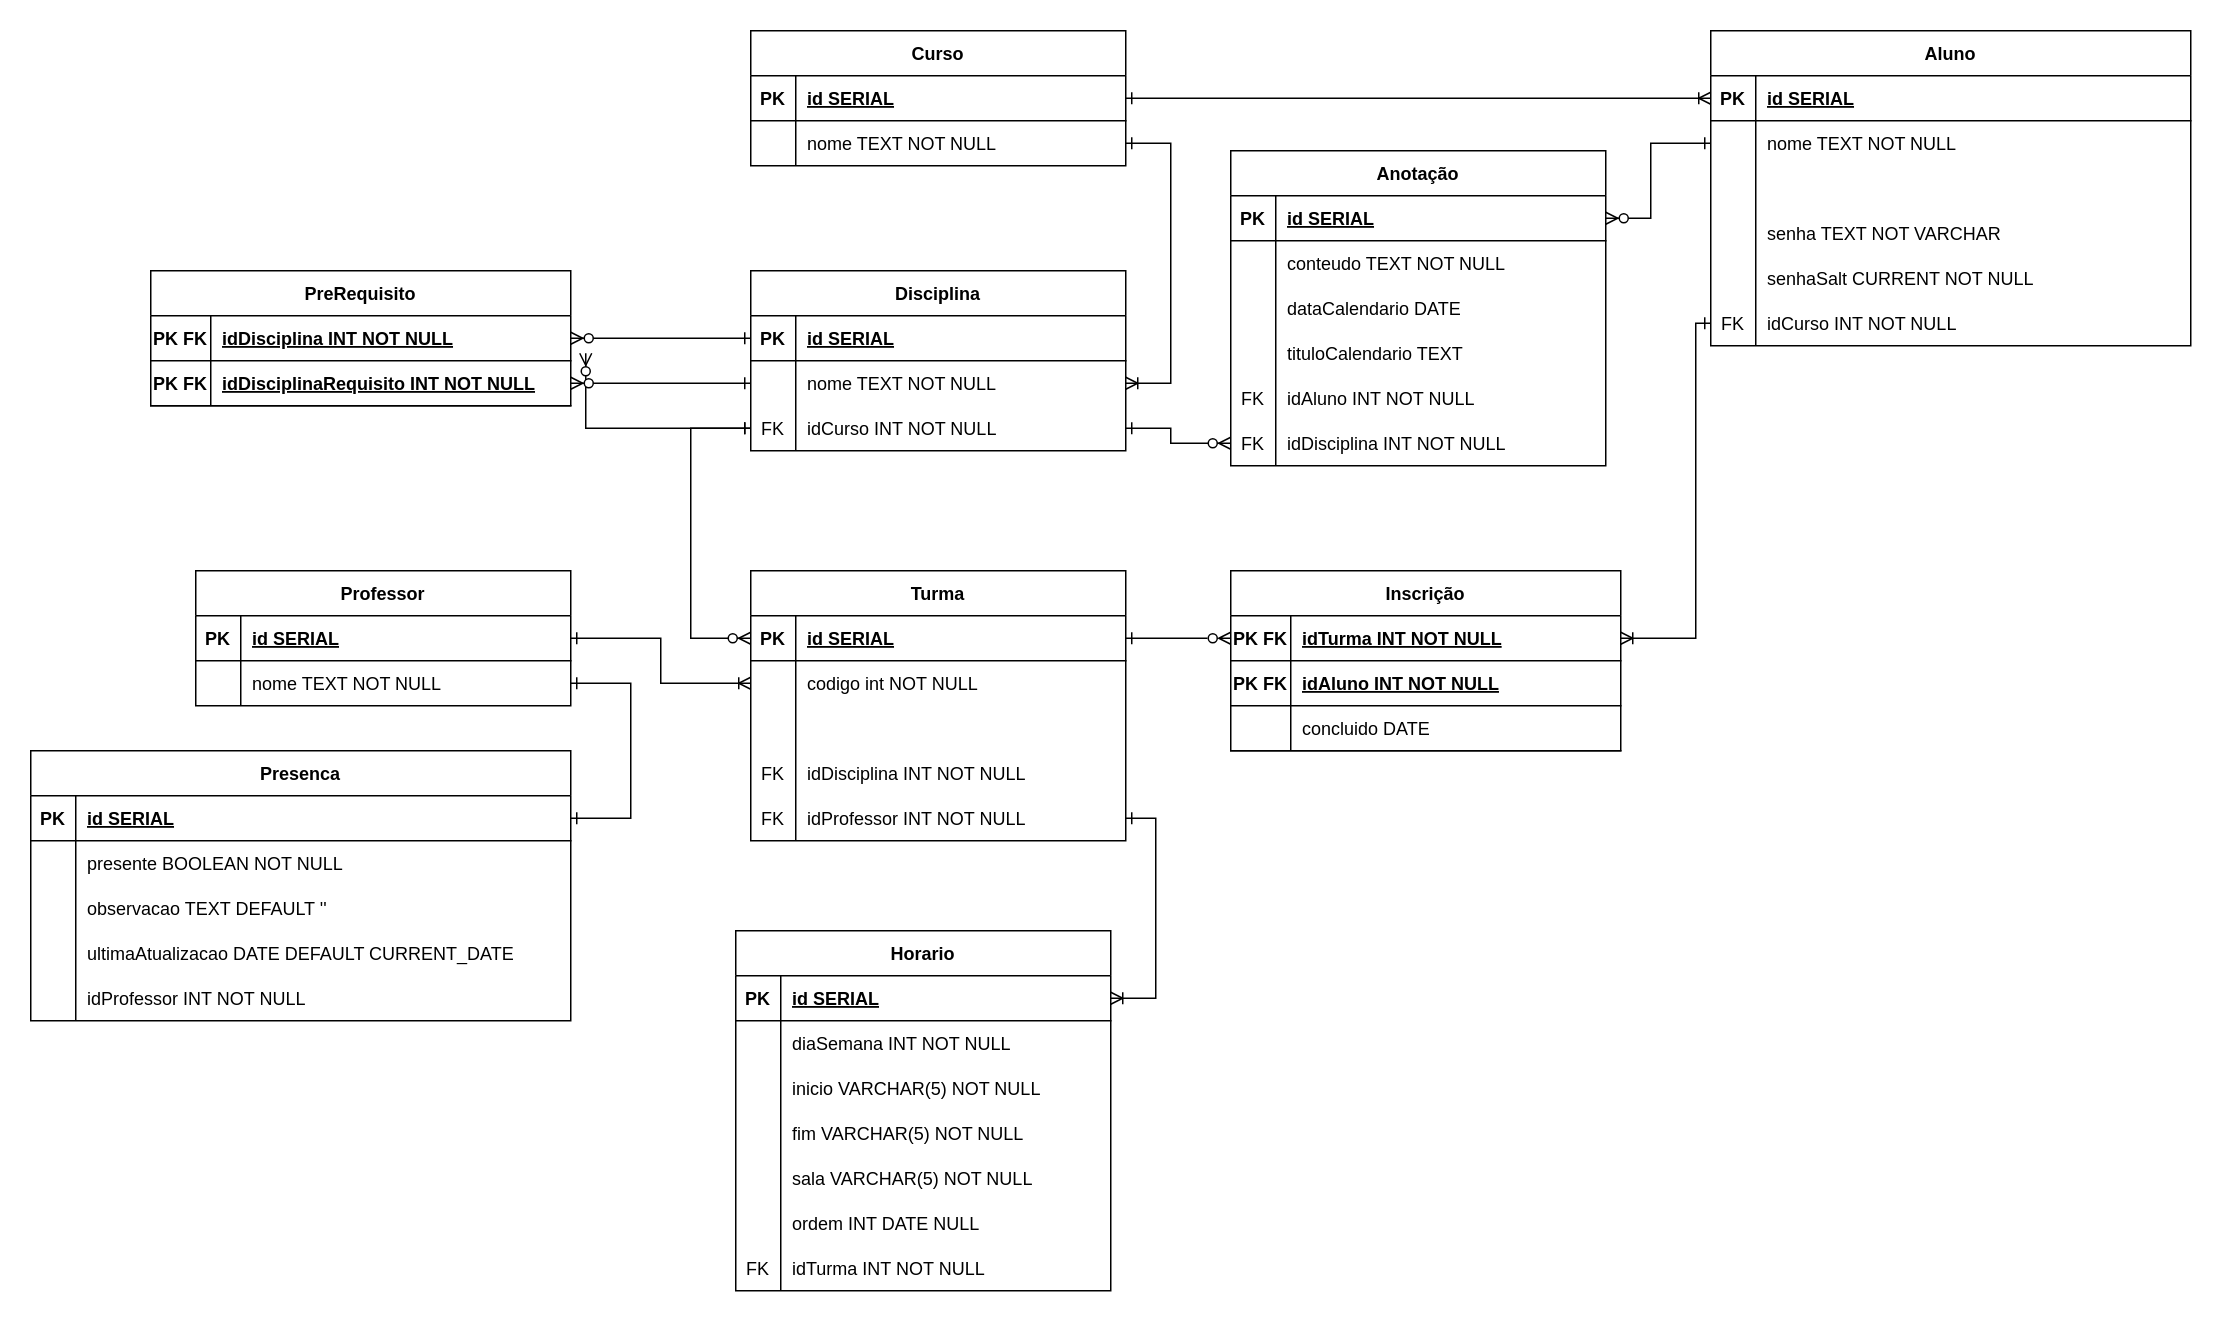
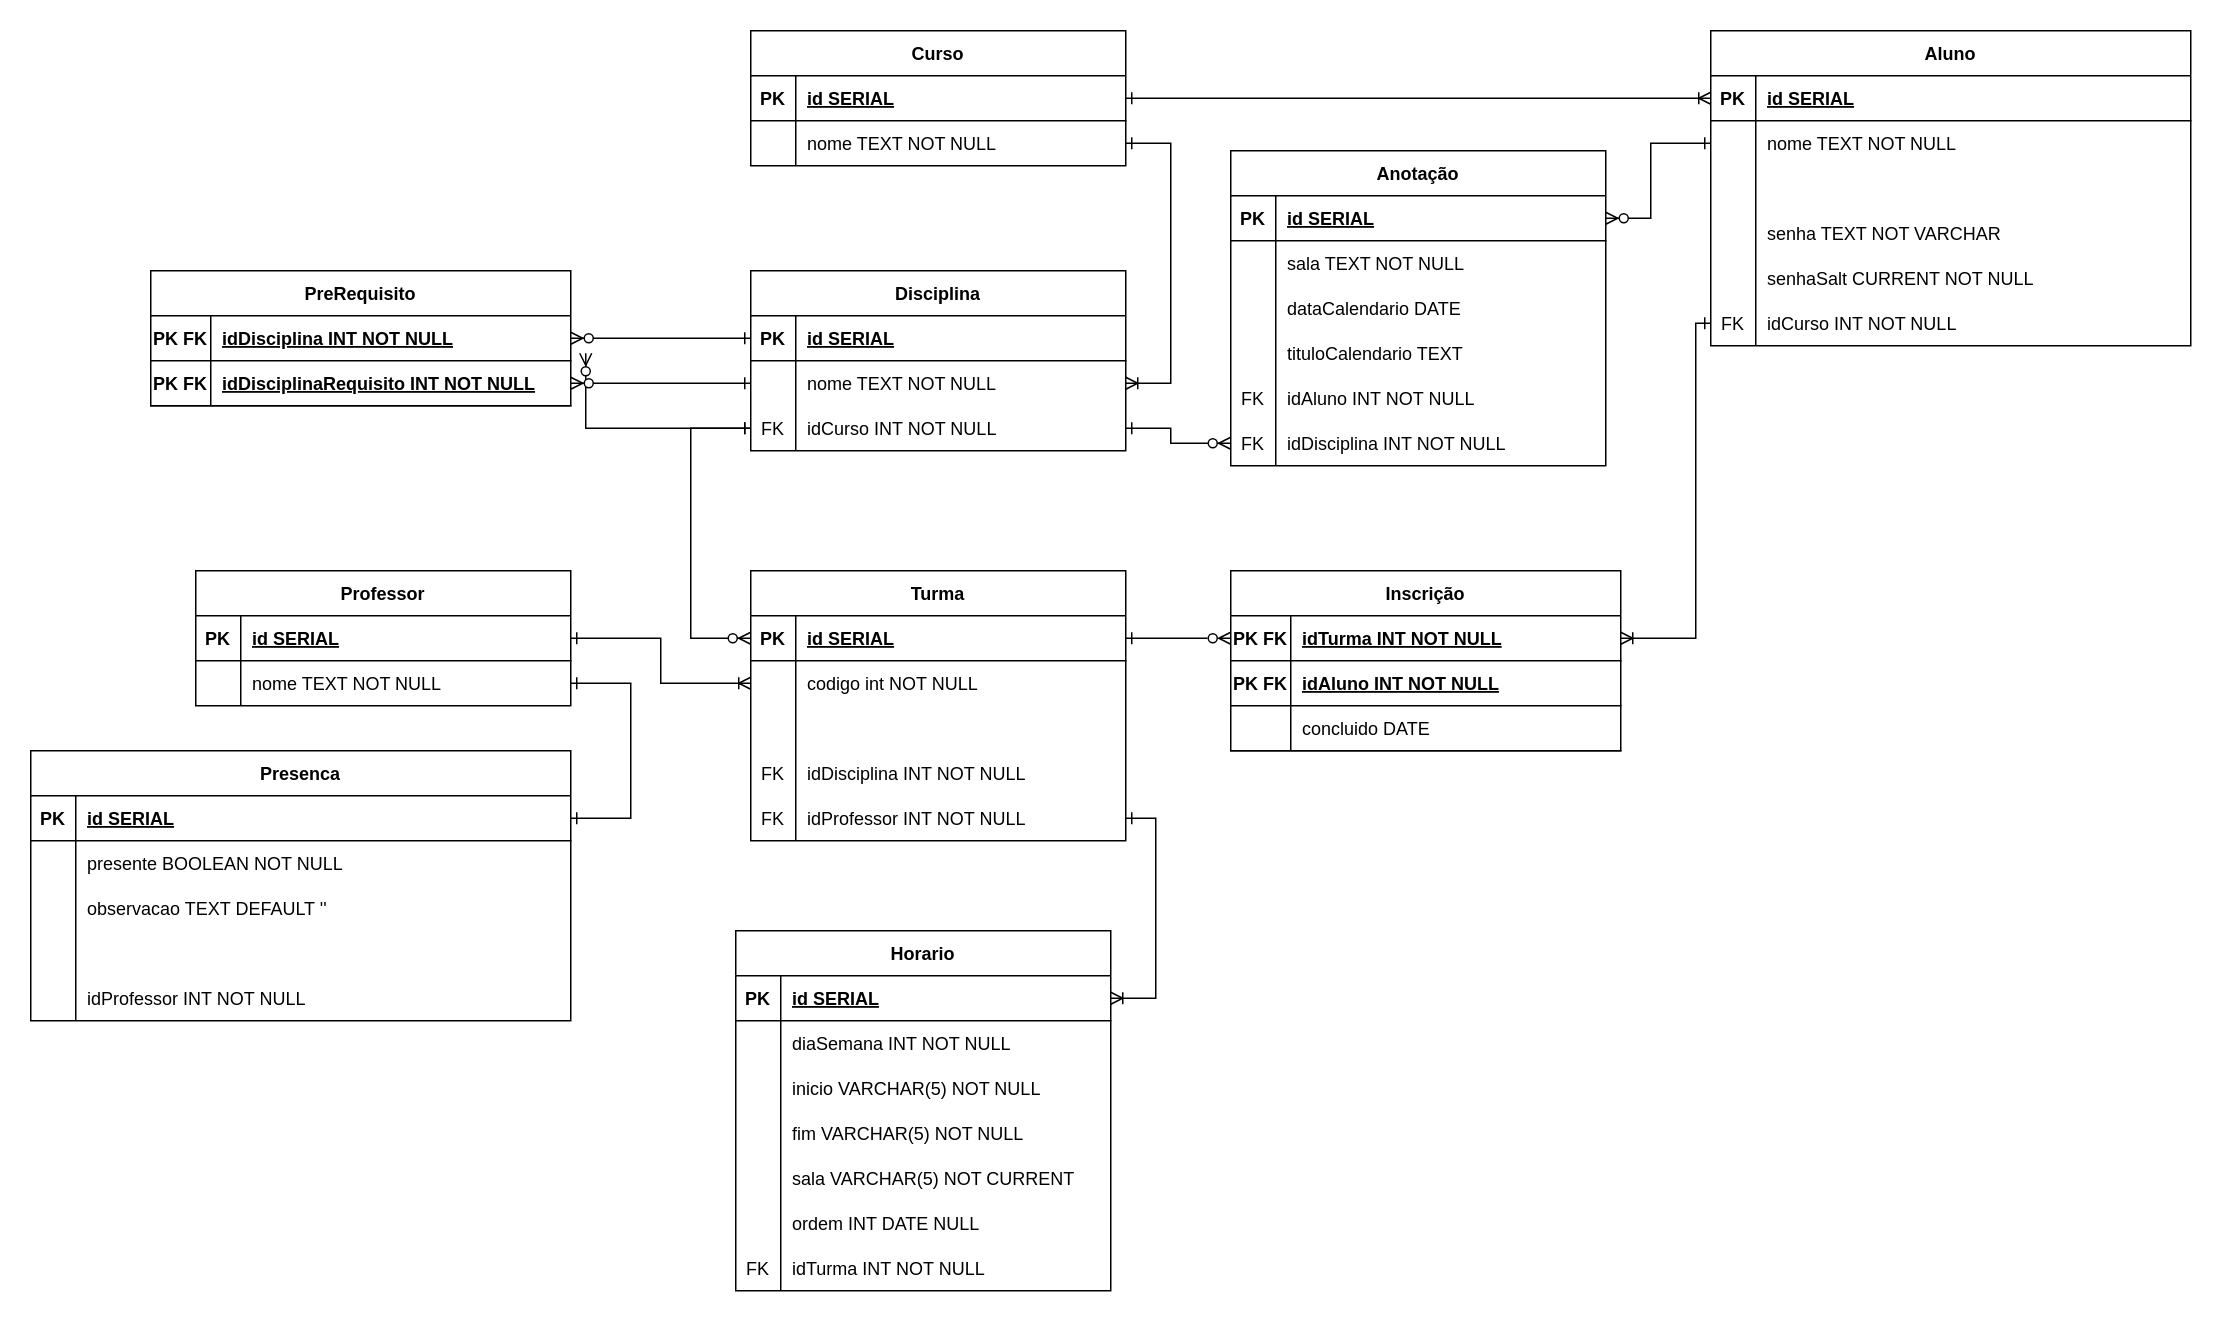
node "conteudo TEXT NOT NULL": label "conteudo TEXT NOT NULL" -> "sala TEXT NOT NULL"
node "ultimaAtualizacao DATE DEFAULT CURRENT_DATE": removed
node "sala VARCHAR(5) NOT NULL": label "sala VARCHAR(5) NOT NULL" -> "sala VARCHAR(5) NOT CURRENT"
